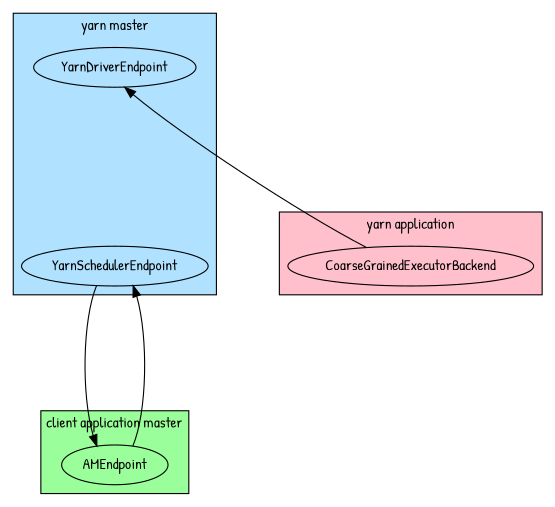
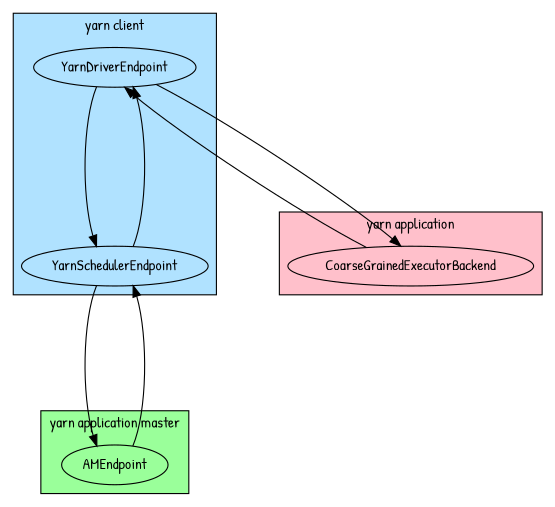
cluster "yarn master": label "yarn master" -> "yarn client"
edge "YarnDriverEndpoint" -> "CoarseGrainedExecutorBackend": added
edge "YarnDriverEndpoint" -> "YarnSchedulerEndpoint": added
edge "YarnSchedulerEndpoint" -> "YarnDriverEndpoint": added
cluster "client application master": label "client application master" -> "yarn application master"
